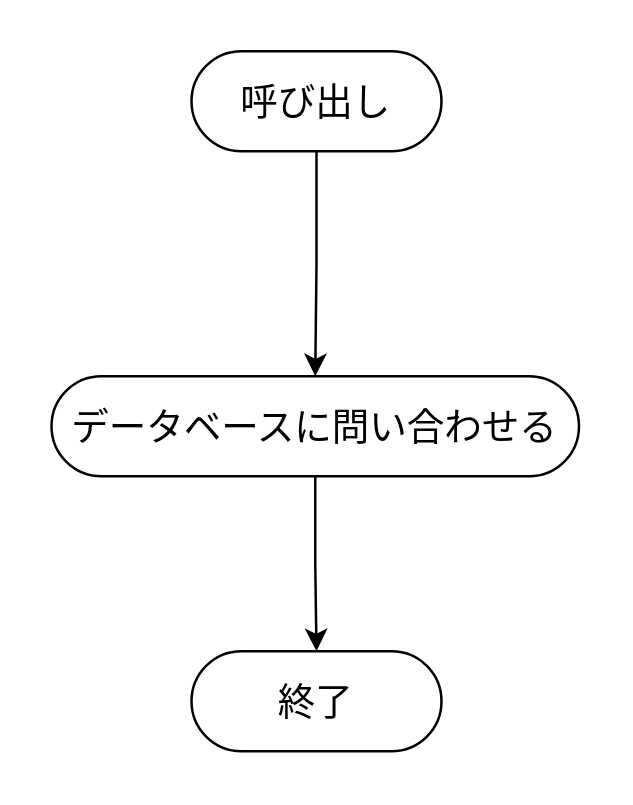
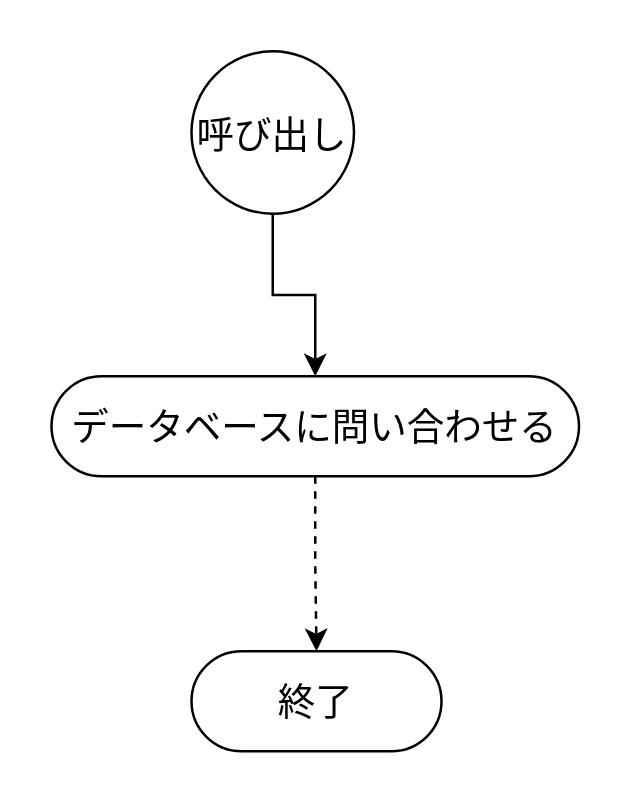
node "呼び出し": size 250x100 -> 163x163
edge "データベースに問い合わせる" -> "終了": style solid -> dashed
